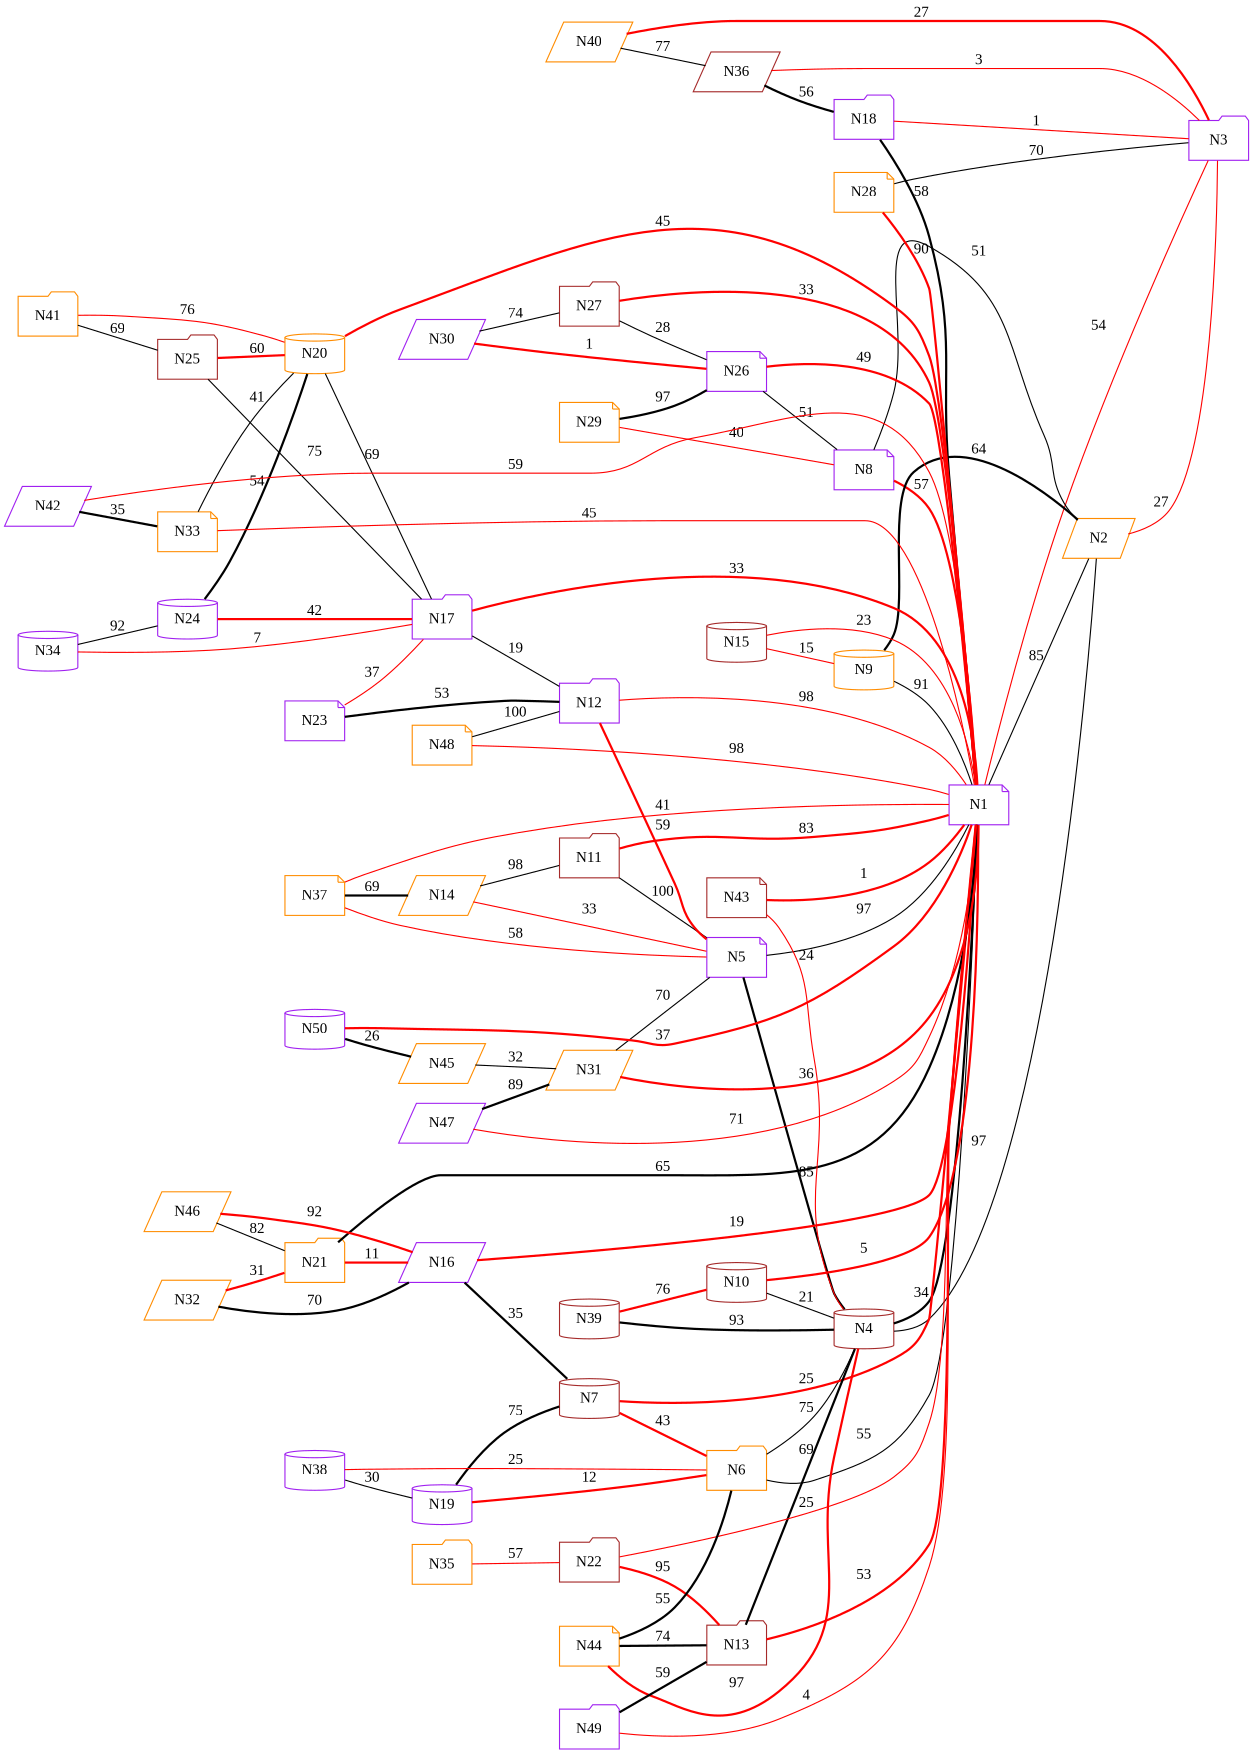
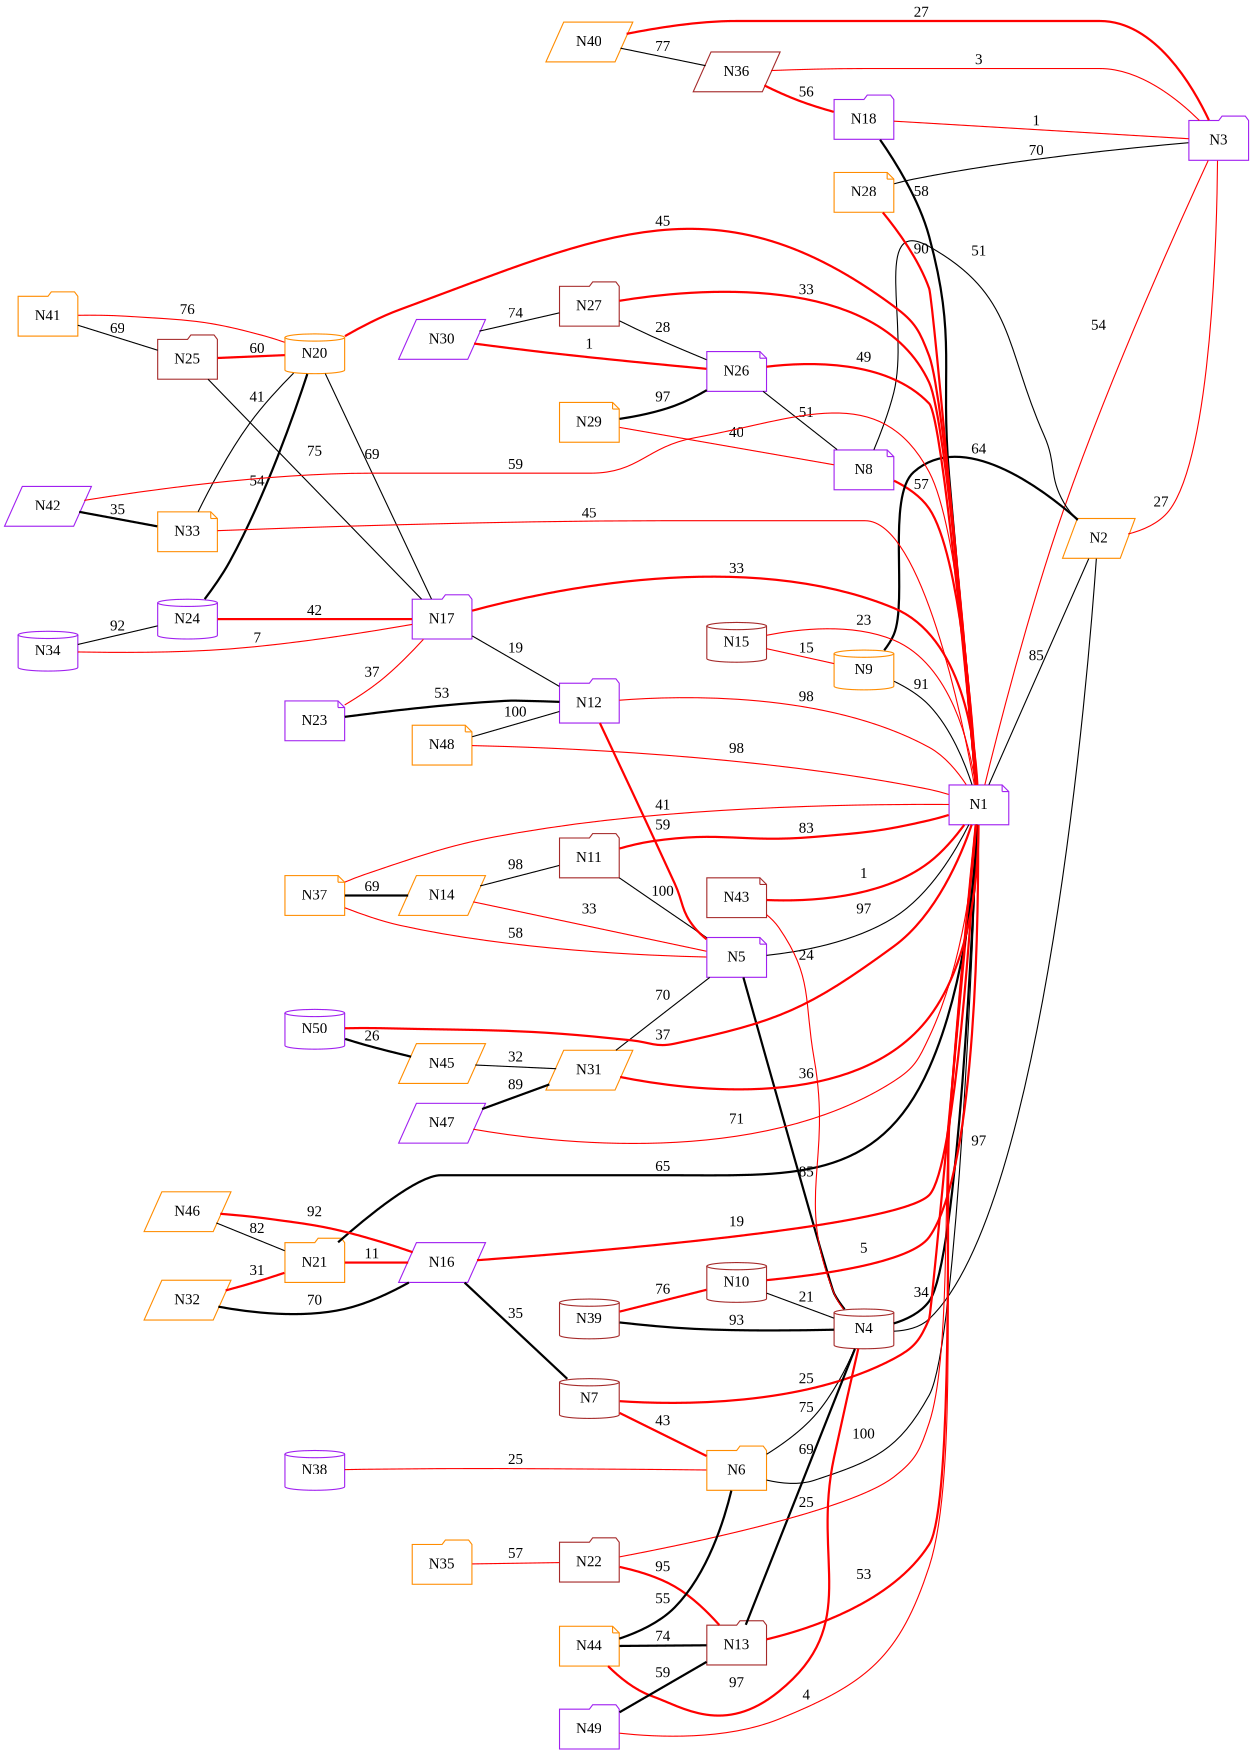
edge "N36" -- "N18": color black -> red
edge "N1" -- "N6": label "55" -> "100"
node "N19": removed
